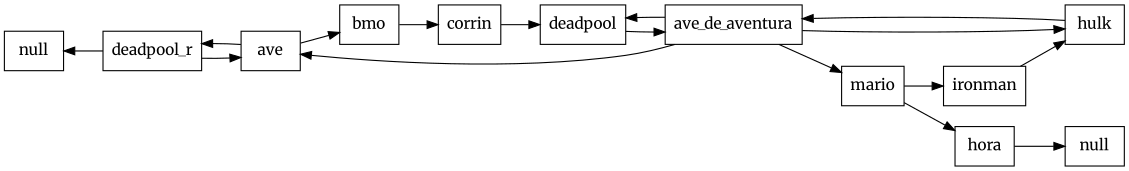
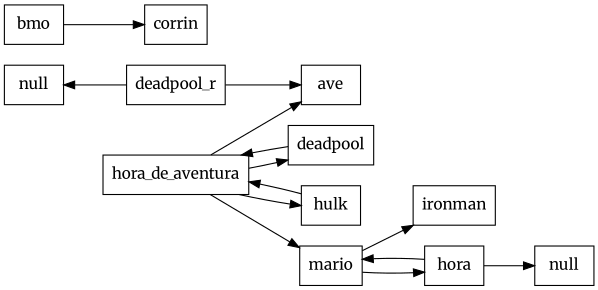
edge "corrin" -> "deadpool": removed
node "ave_de_aventura": label "ave_de_aventura" -> "hora_de_aventura"
edge "ave" -> "bmo": removed
edge "ave" -> "deadpool_r": removed
edge "ironman" -> "hulk": removed
edge "hora" -> "mario": added
